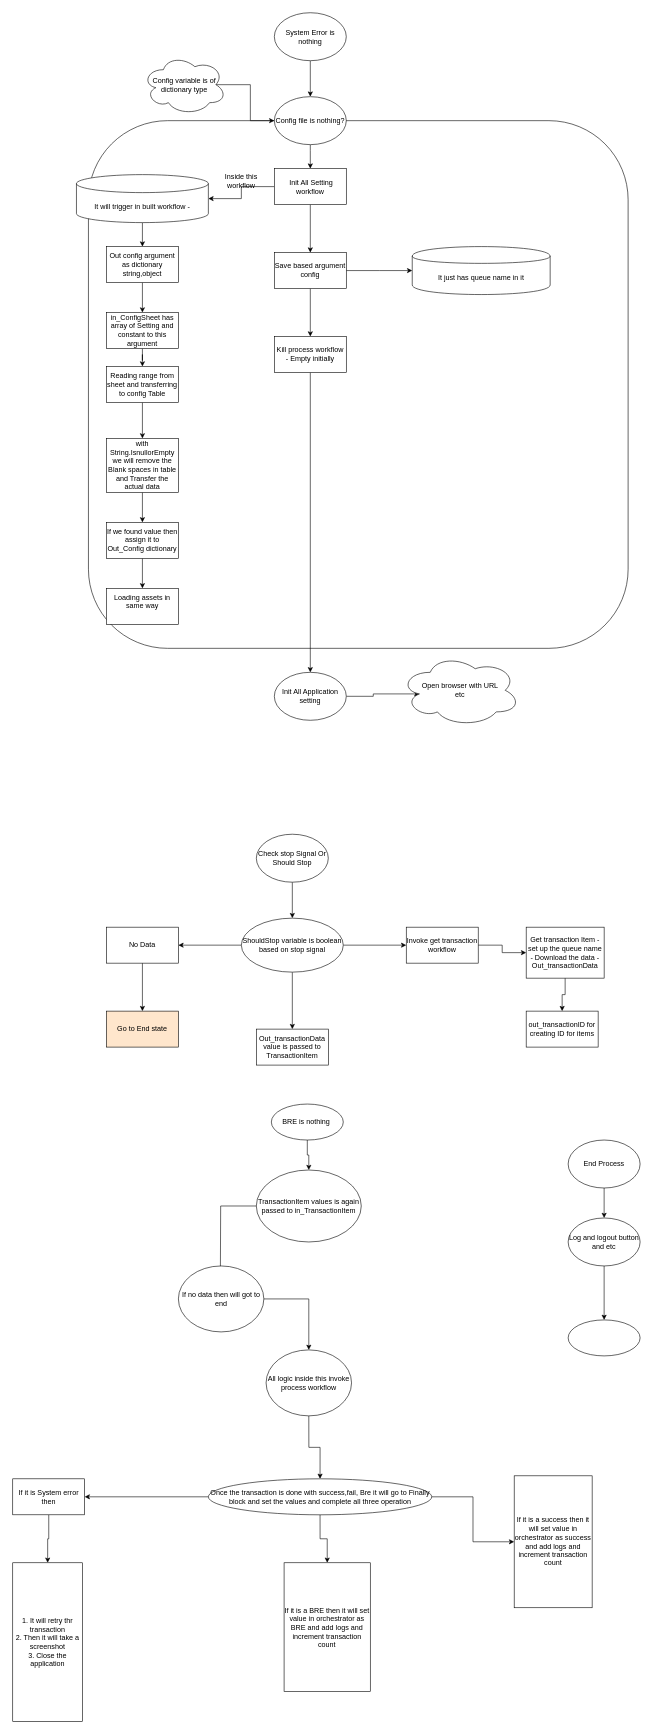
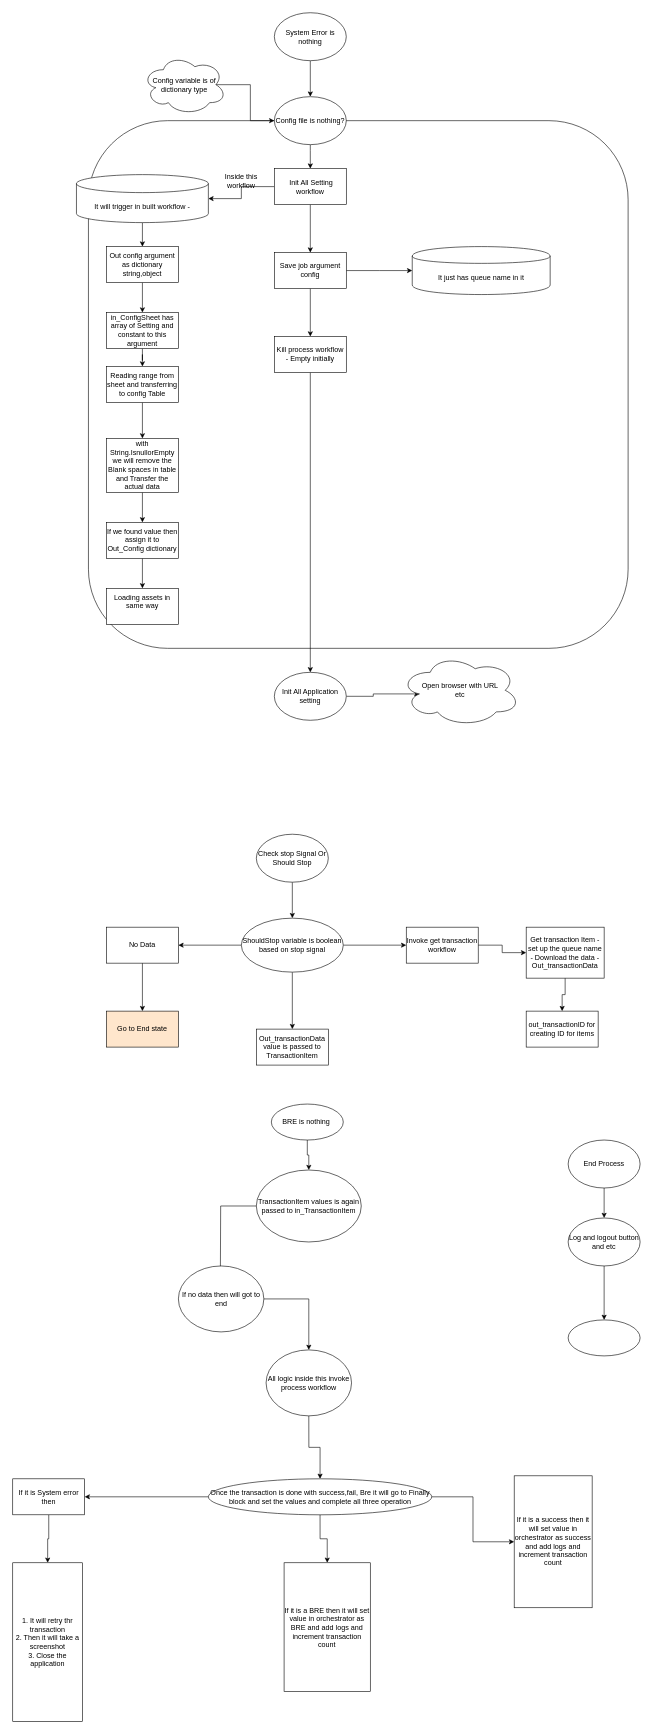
node "Save based argument config": label "Save based argument config" -> "Save job argument config"
